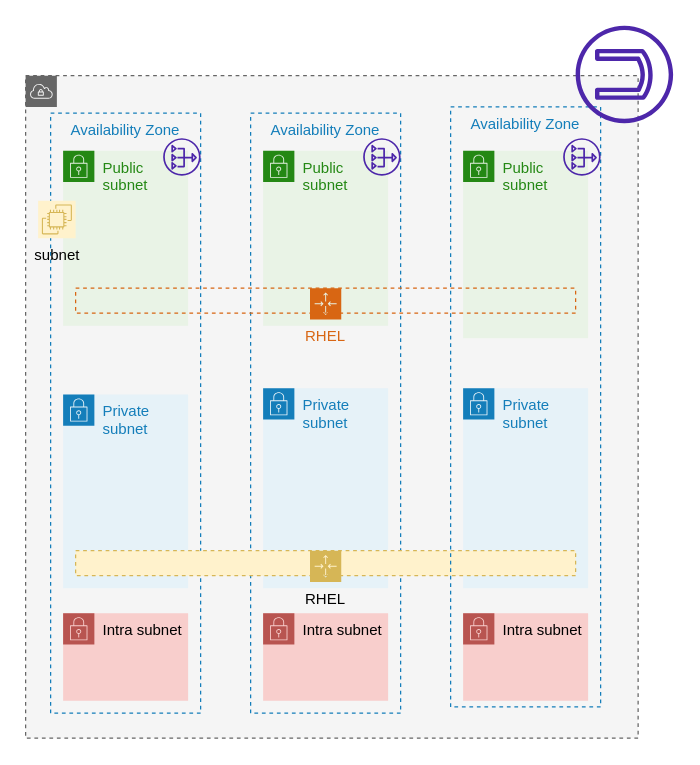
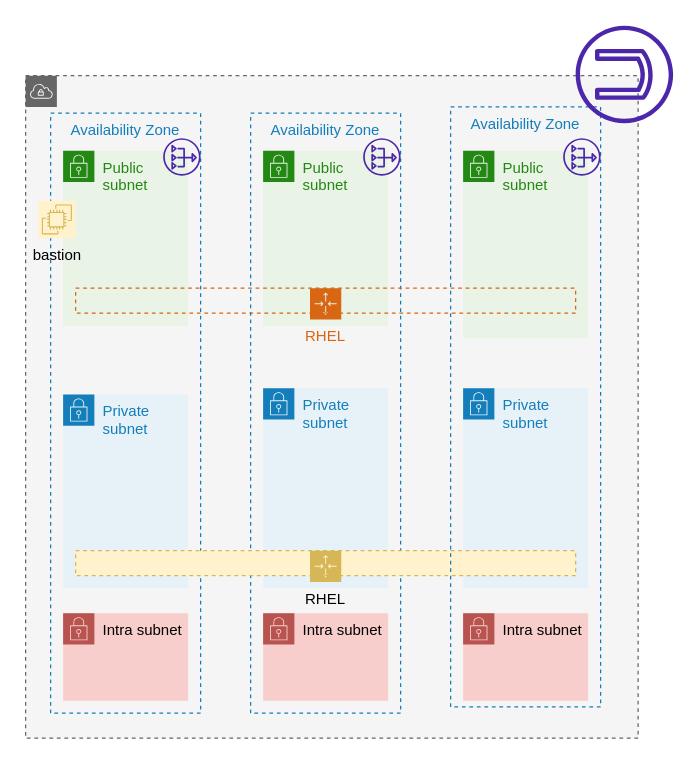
node "subnet": label "subnet" -> "bastion"
